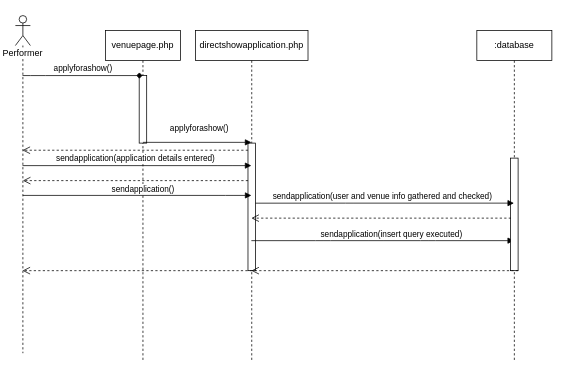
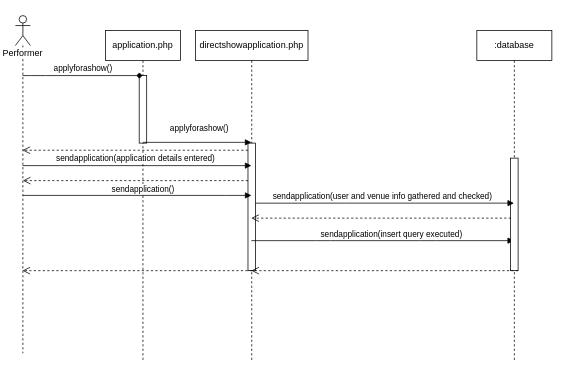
node "venuepage.php": label "venuepage.php" -> "application.php"
